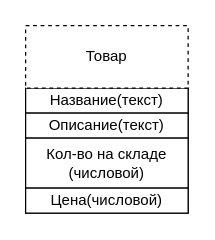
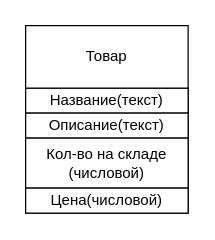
node "Товар": style dashed -> solid
